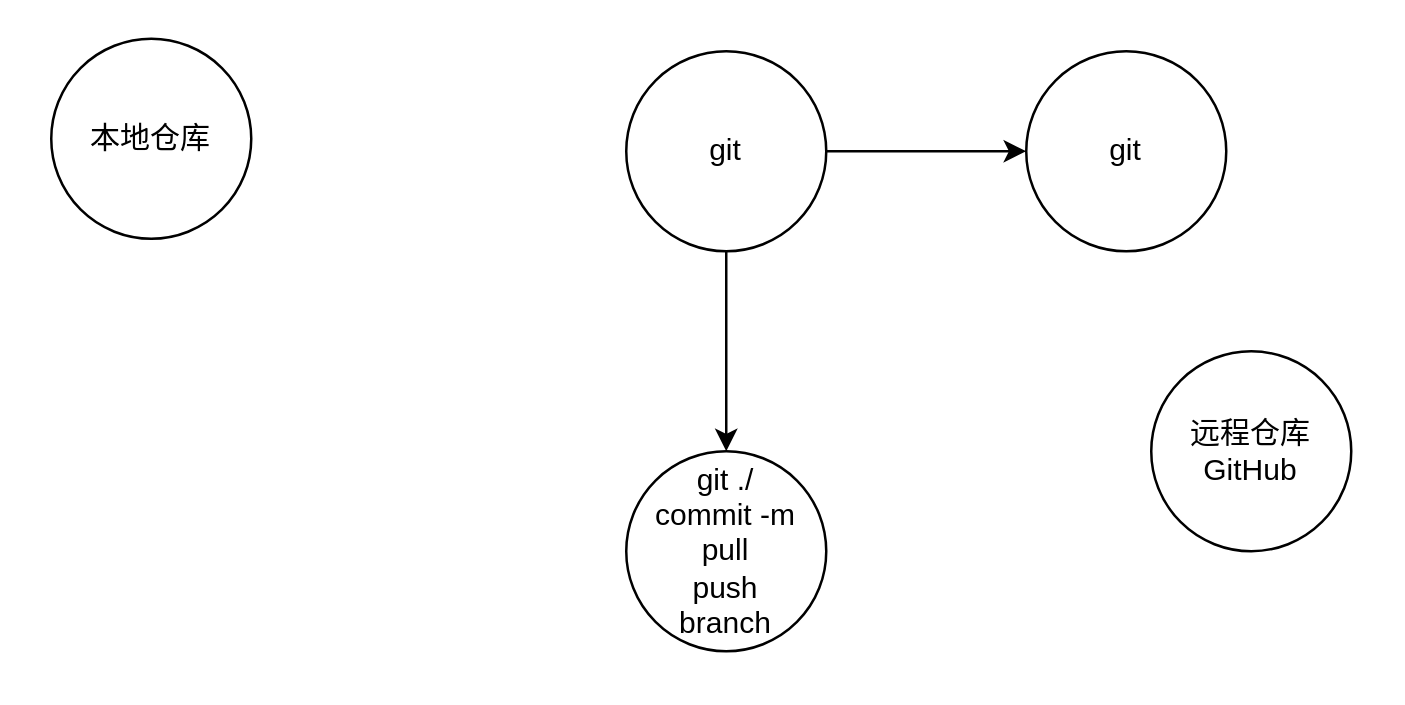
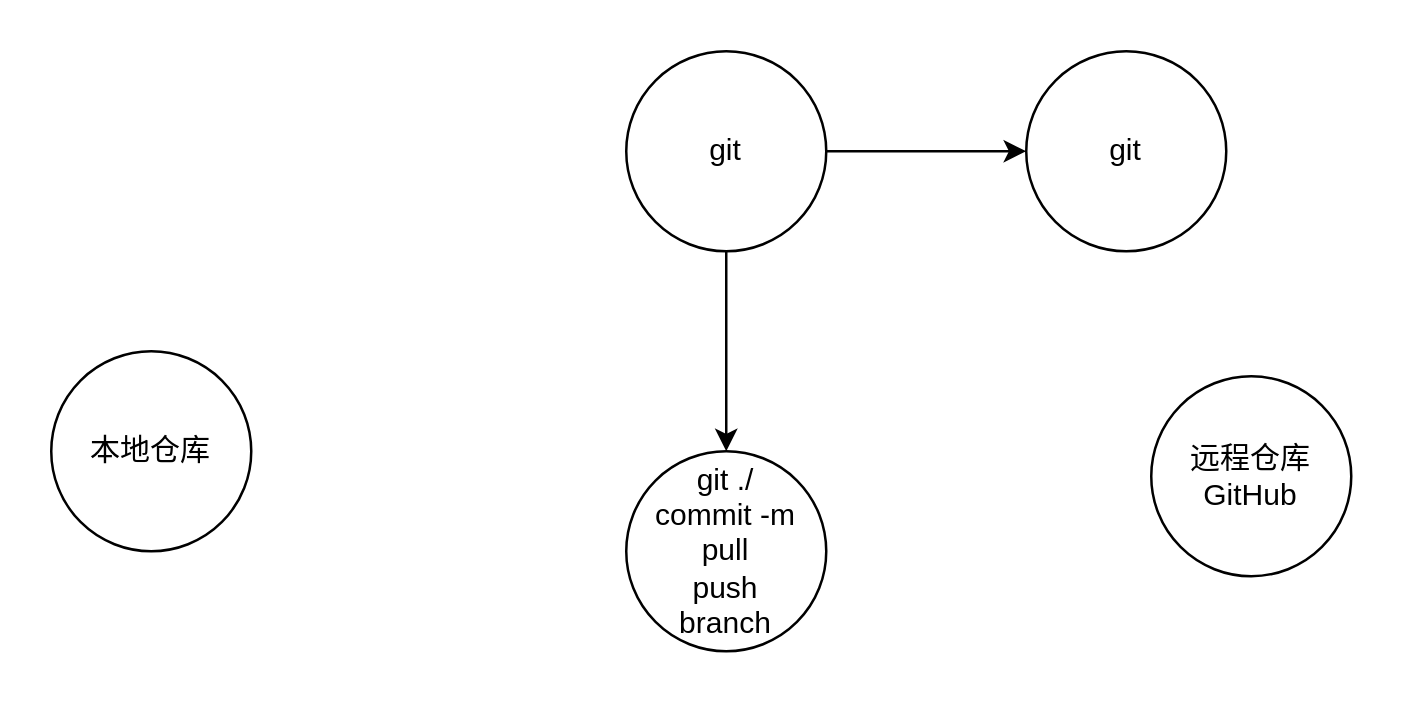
node "本地仓库": moved (151, 139) -> (151, 451)
node "远程仓库GitHub": moved (1251, 451) -> (1251, 476)
